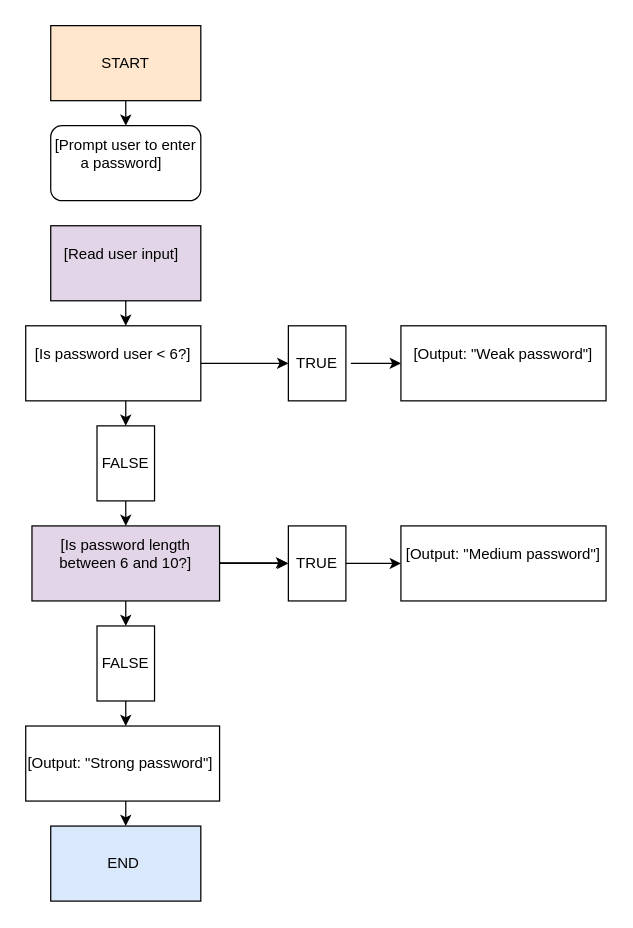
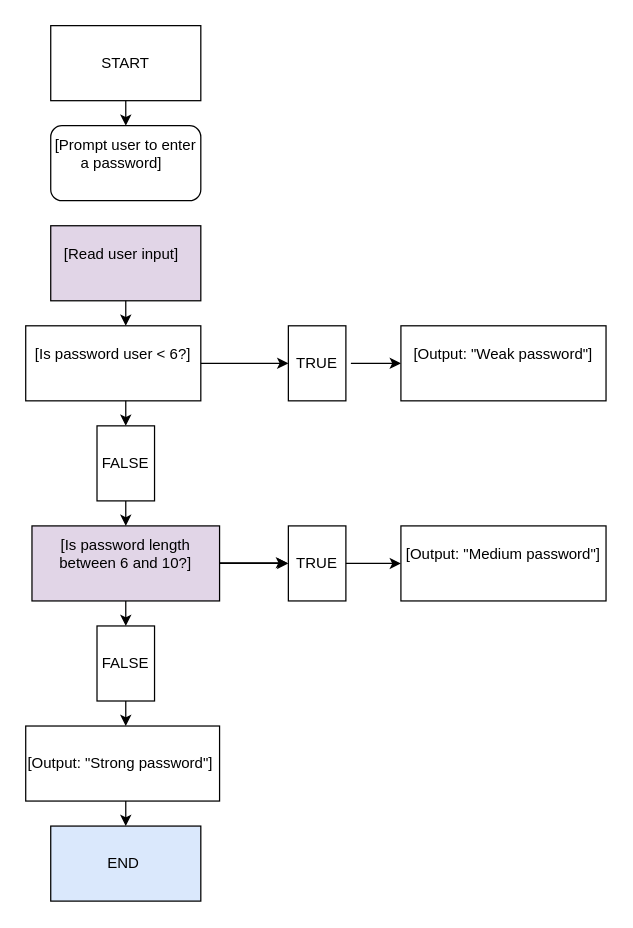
node "START": fillcolor #ffe6cc -> #ffffff
